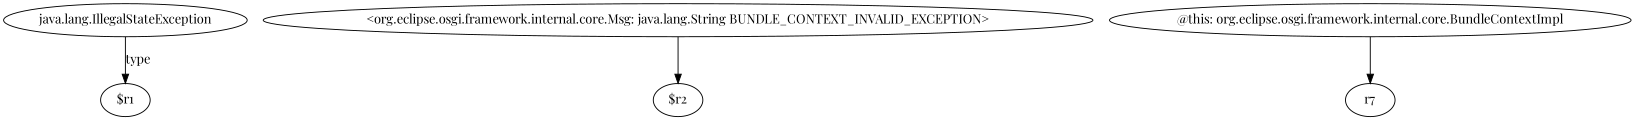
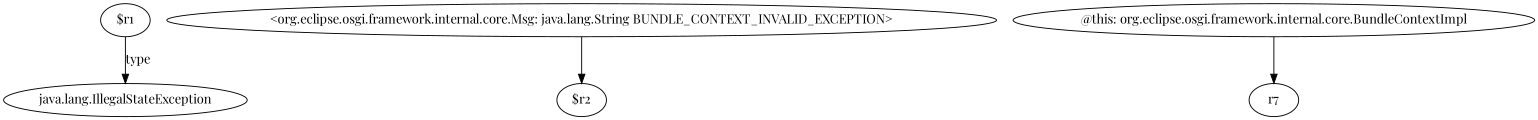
edge "java.lang.IllegalStateException" -> "$r1": reversed
